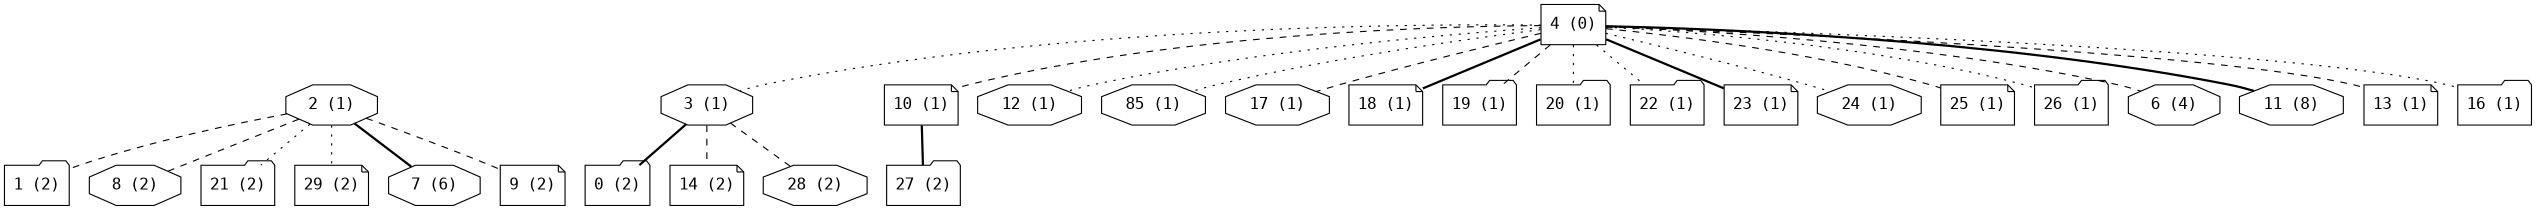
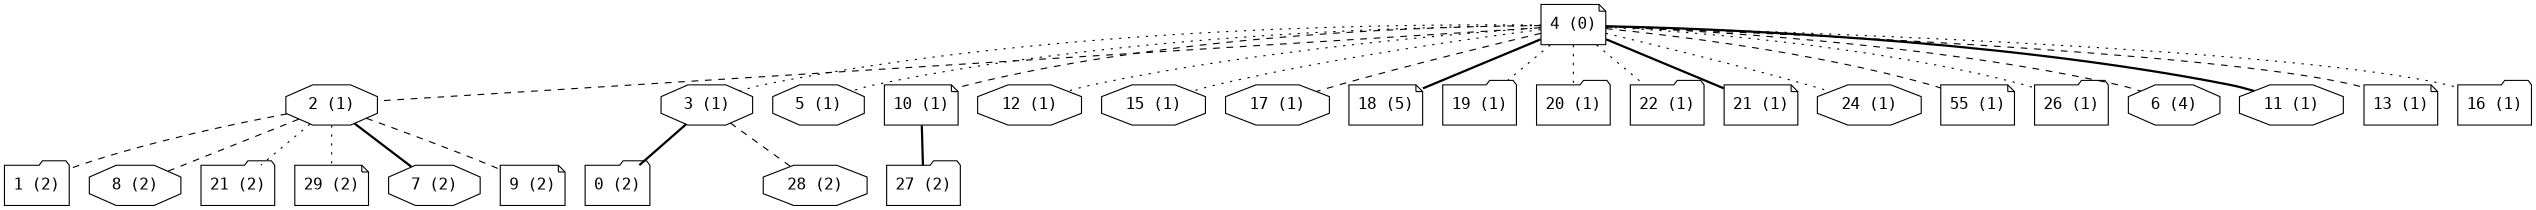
edge "4 (0)" -- "19 (1)": style dashed -> dotted
edge "4 (0)" -- "2 (1)": added
node "5 (1)": added
node "85 (1)": label "85 (1)" -> "15 (1)"
node "18 (1)": label "18 (1)" -> "18 (5)"
node "23 (1)": label "23 (1)" -> "21 (1)"
node "25 (1)": label "25 (1)" -> "55 (1)"
node "11 (8)": label "11 (8)" -> "11 (1)"
node "7 (6)": label "7 (6)" -> "7 (2)"
node "14 (2)": removed
